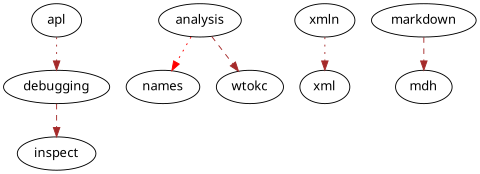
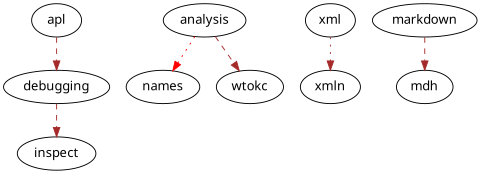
edge "apl" -> "debugging": style dotted -> dashed
edge "xmln" -> "xml": reversed
